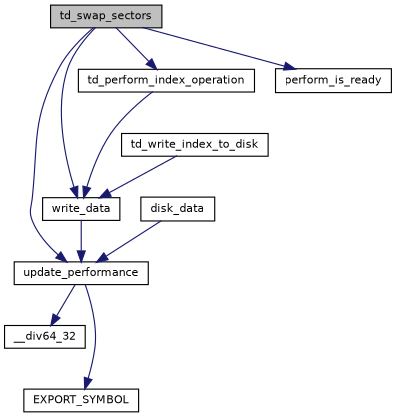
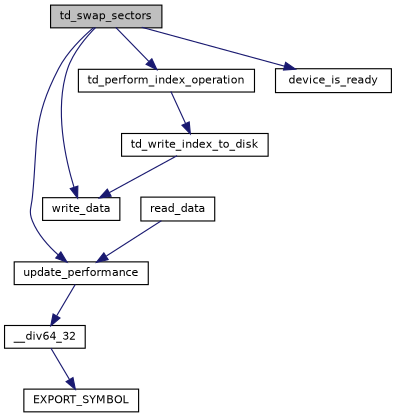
node "perform_is_ready": label "perform_is_ready" -> "device_is_ready"
edge "td_perform_index_operation" -> "write_data": now "td_perform_index_operation" -> "td_write_index_to_disk"
node "disk_data": label "disk_data" -> "read_data"
edge "write_data" -> "update_performance": removed
edge "update_performance" -> "EXPORT_SYMBOL": now "__div64_32" -> "EXPORT_SYMBOL"
